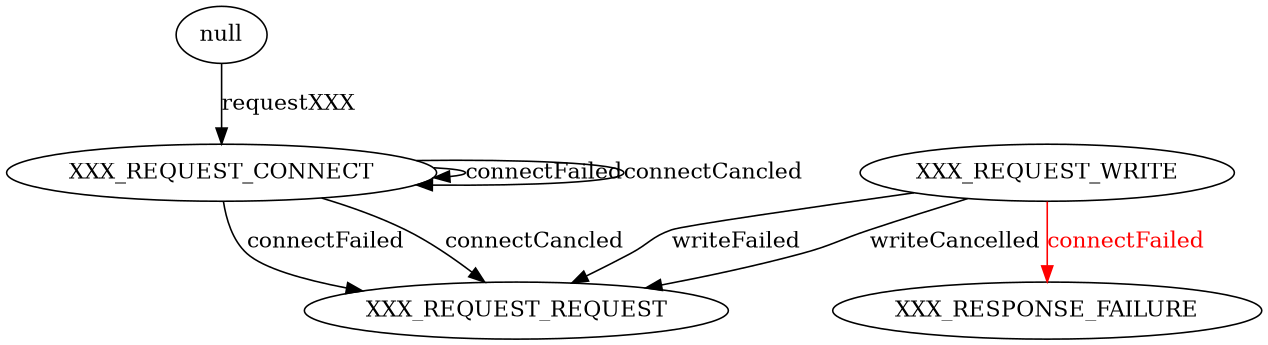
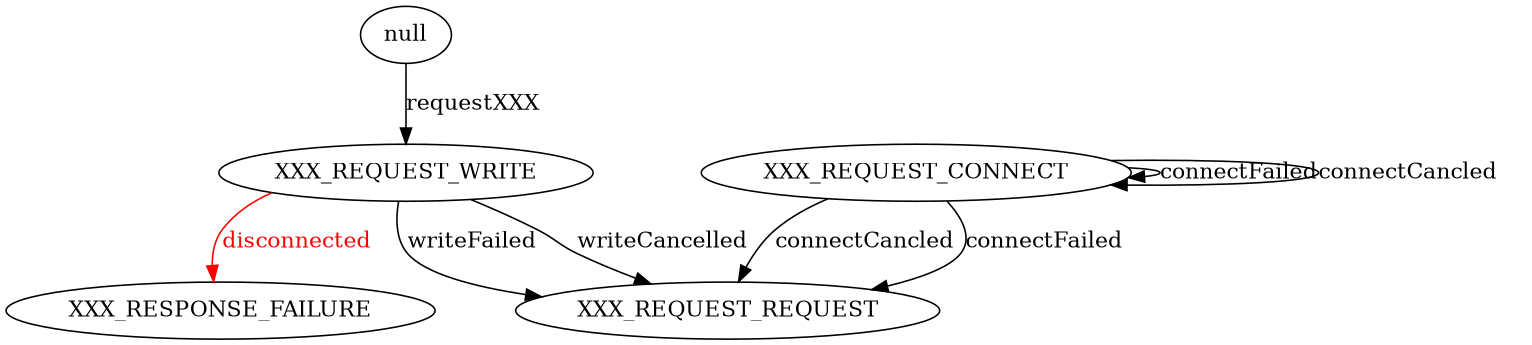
edge "null" -> "XXX_REQUEST_CONNECT": now "null" -> "XXX_REQUEST_WRITE"
edge "XXX_REQUEST_WRITE" -> "XXX_RESPONSE_FAILURE": label "connectFailed" -> "disconnected"
